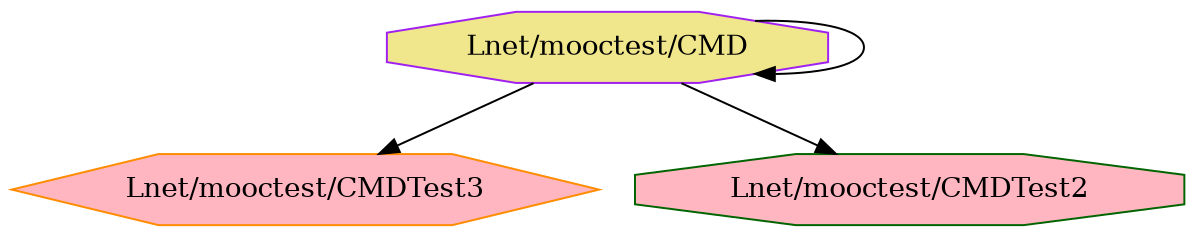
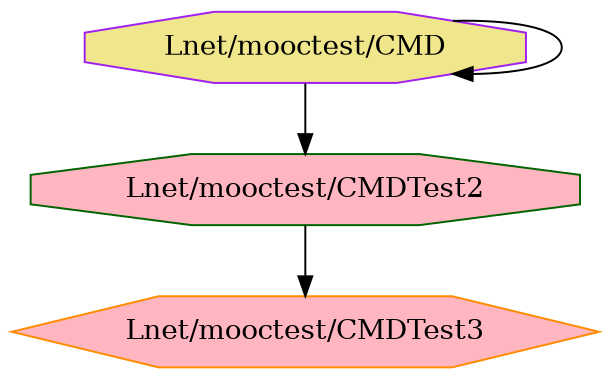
edge "Lnet/mooctest/CMD" -> "Lnet/mooctest/CMDTest3": now "Lnet/mooctest/CMDTest2" -> "Lnet/mooctest/CMDTest3"
